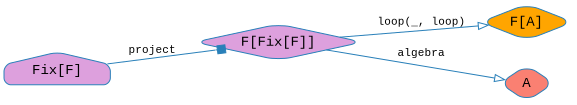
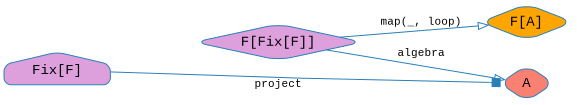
edge "F[Fix[F]]" -> "F[A]": label "loop(_, loop)" -> "map(_, loop)"
edge "Fix[F]" -> "F[Fix[F]]": now "Fix[F]" -> "A"
